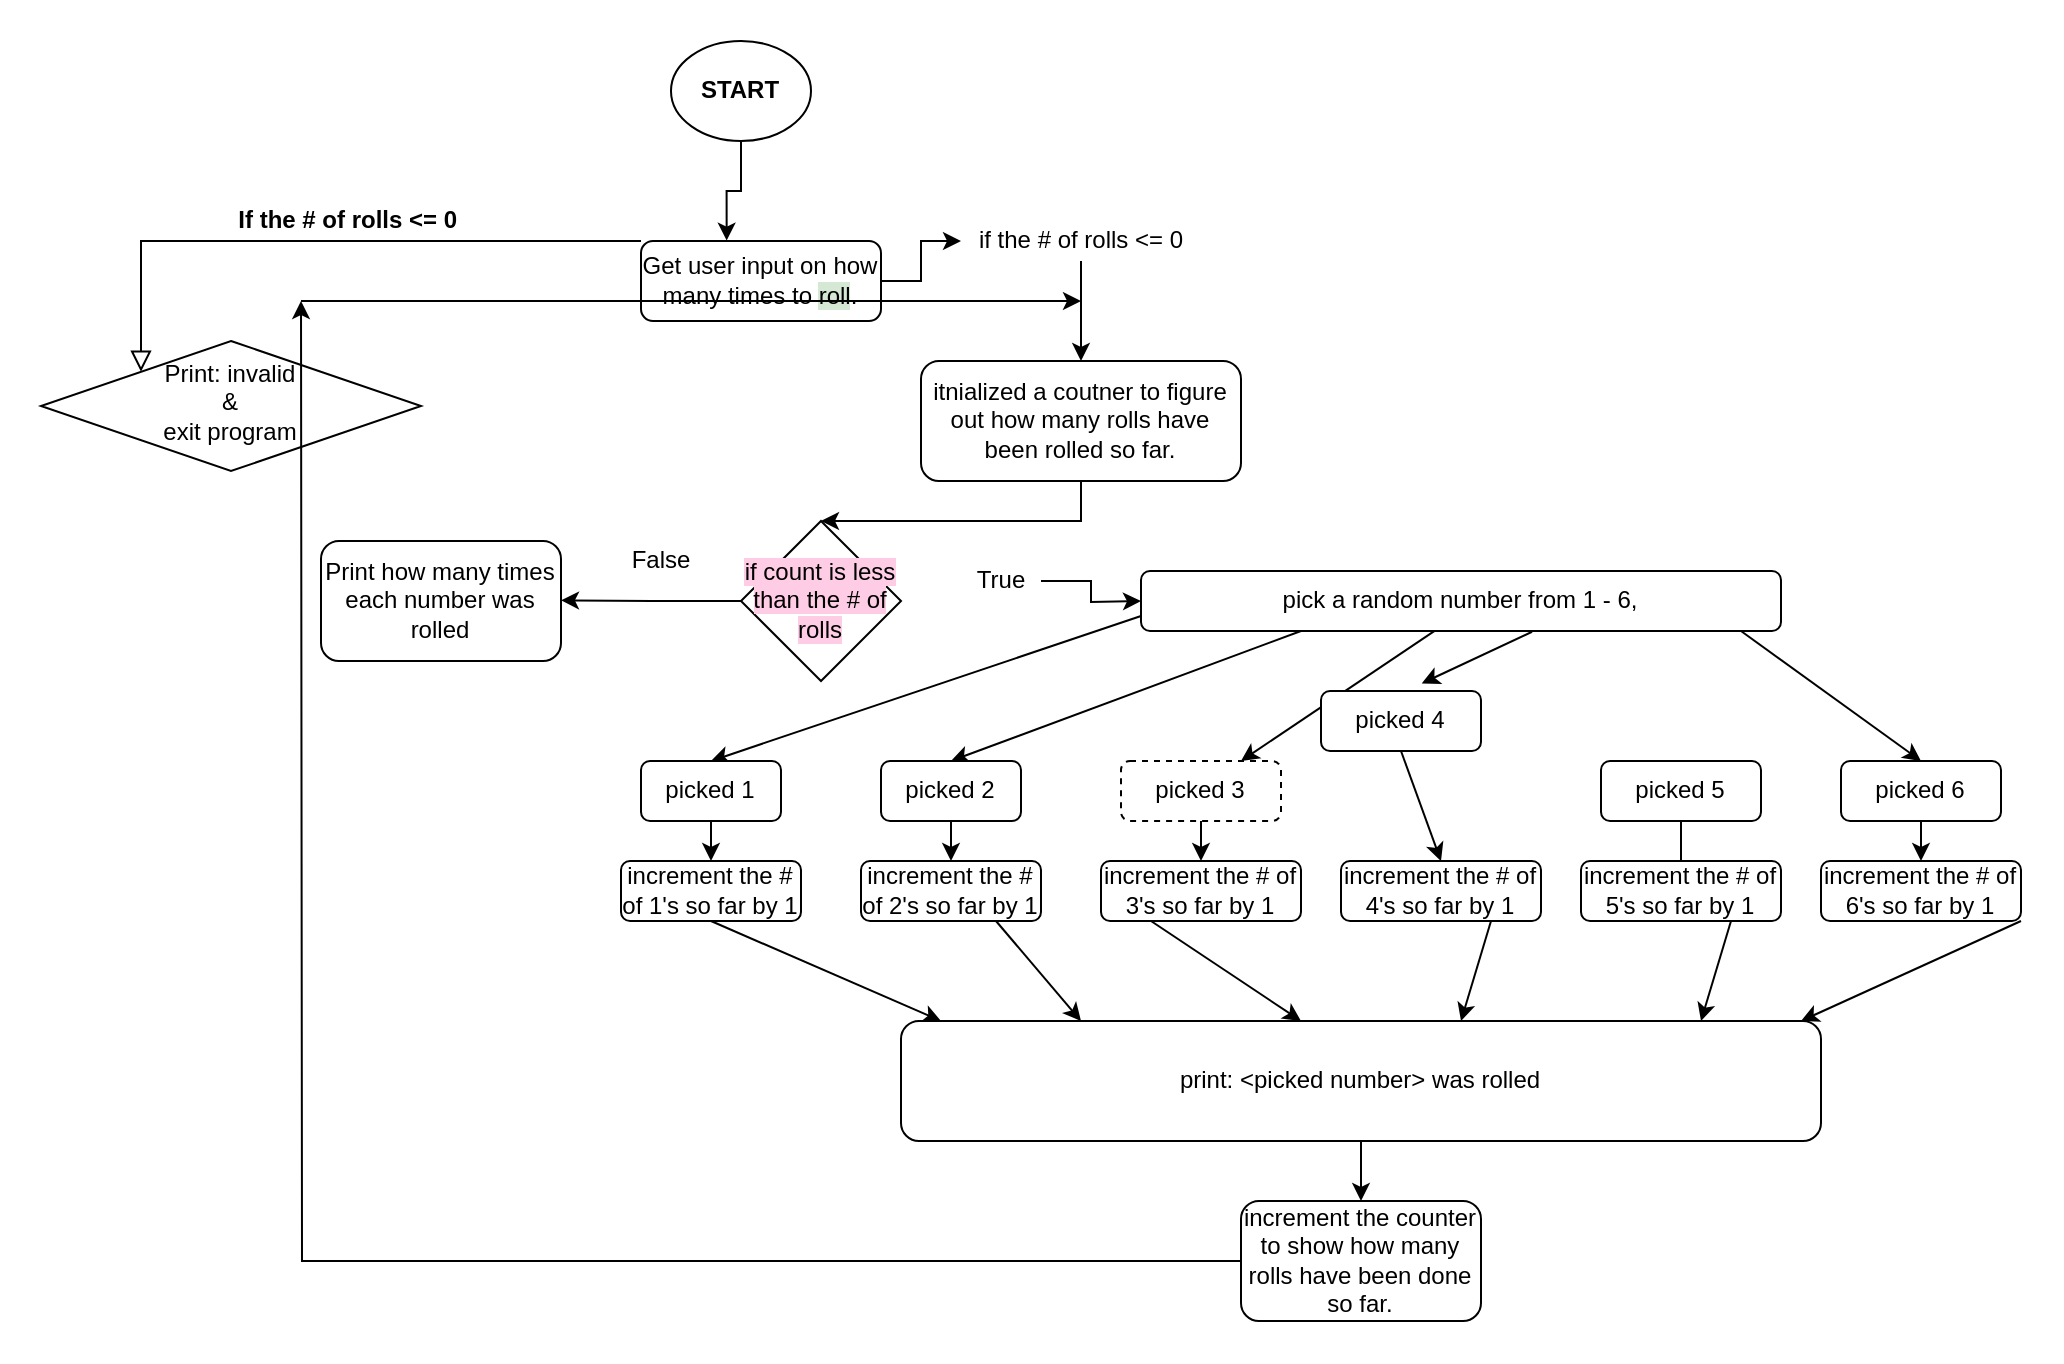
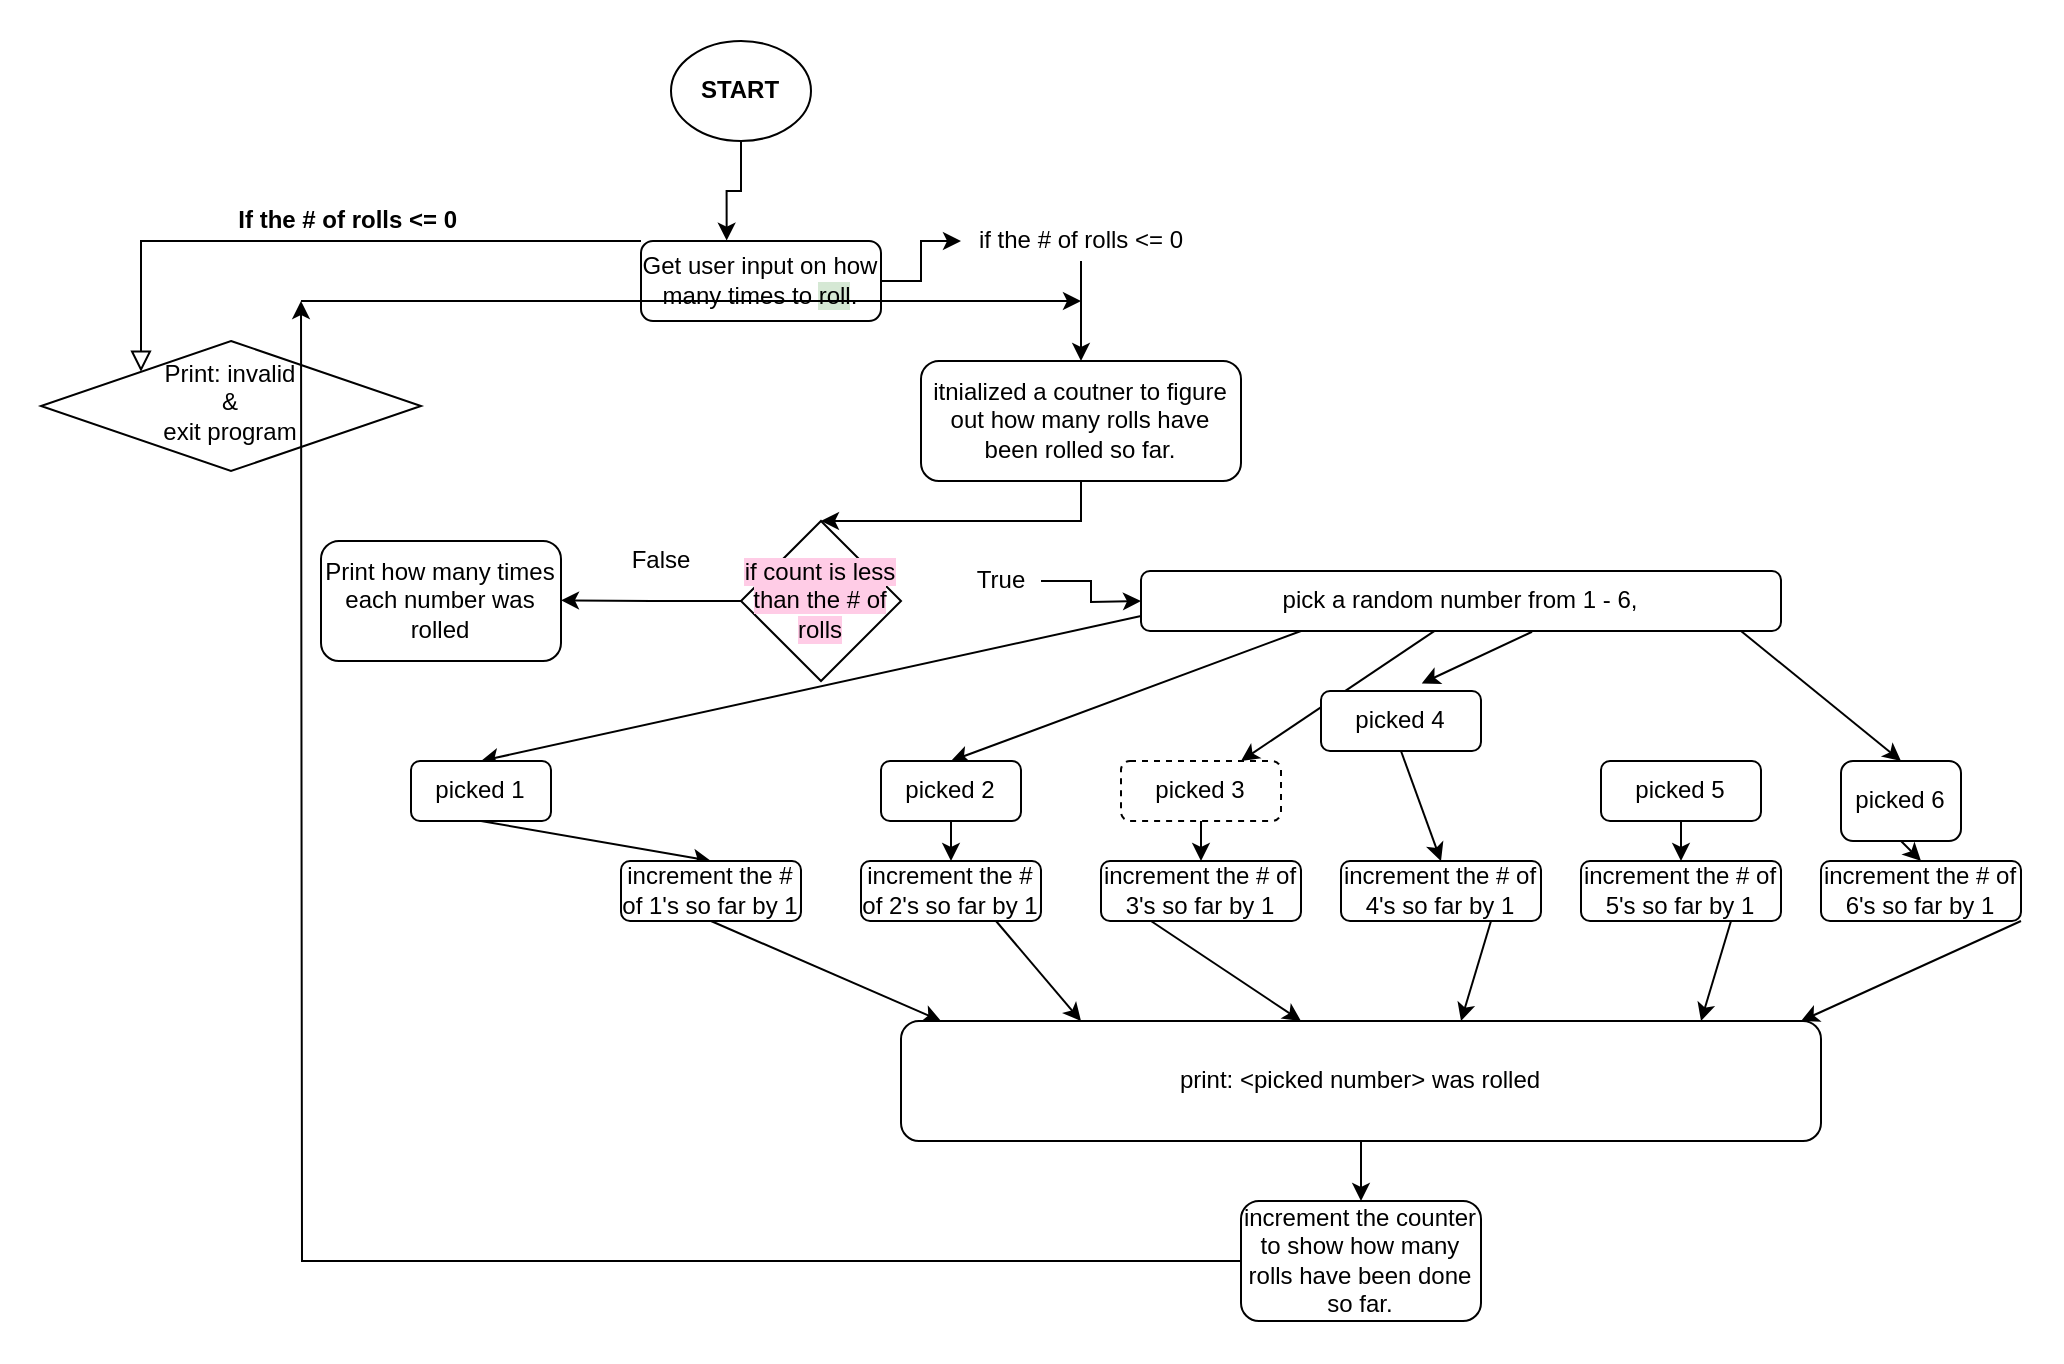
node "picked 1": moved (711, 791) -> (481, 791)
node "picked 6": size 160x60 -> 120x80
edge "picked 5" -- "increment the # of 5's so far by 1": arrowhead none -> classic
